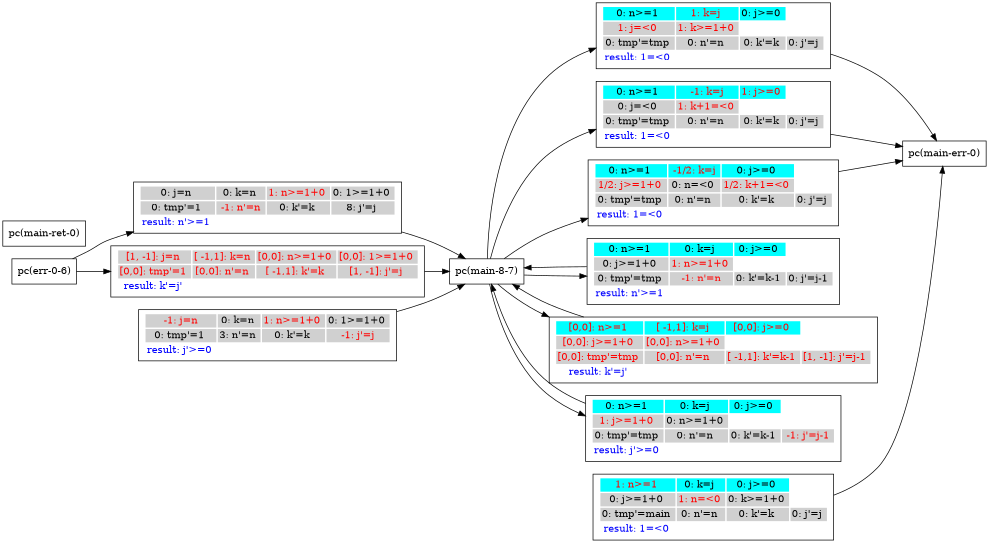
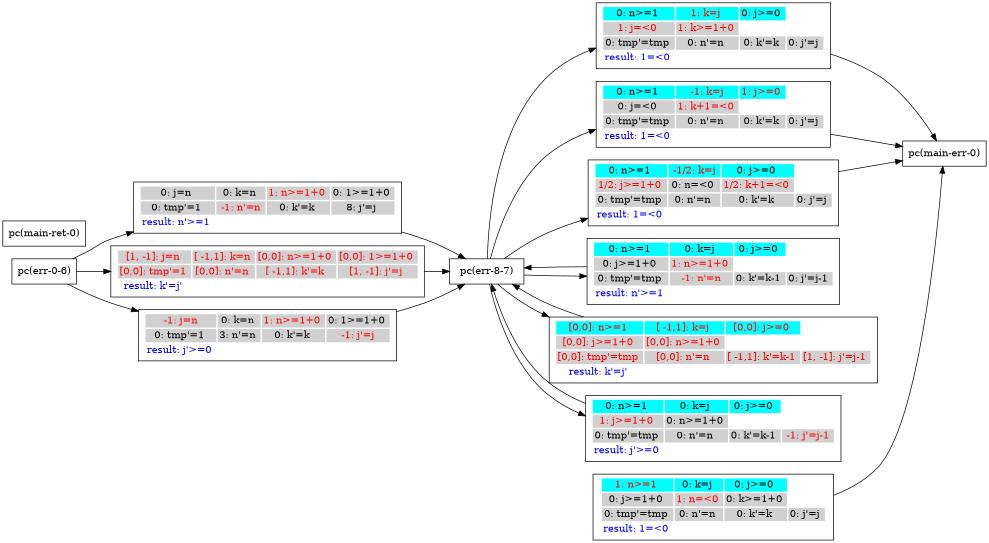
node "pc(main-8-7)": label "pc(main-8-7)" -> "pc(err-8-7)"
edge "pc(err-0-6)" -> "-1: j=n": added
node "1: n>=1": text "0: tmp'=main" -> "0: tmp'=tmp"
